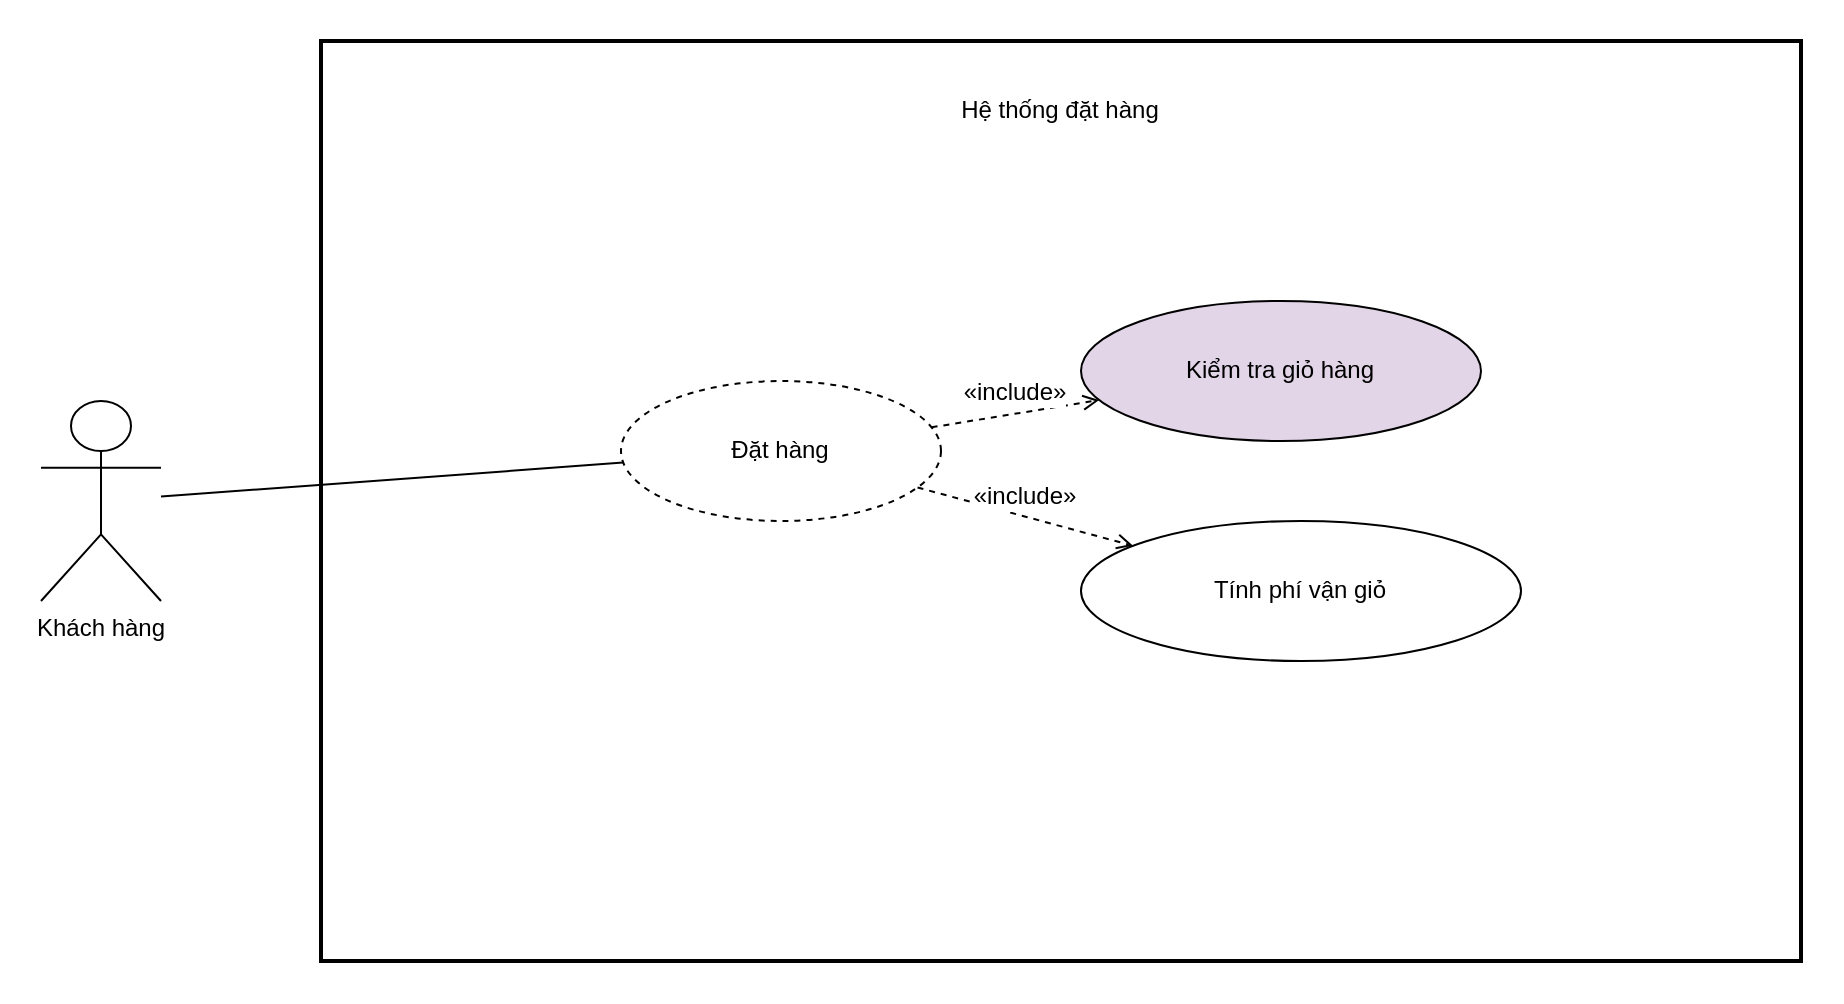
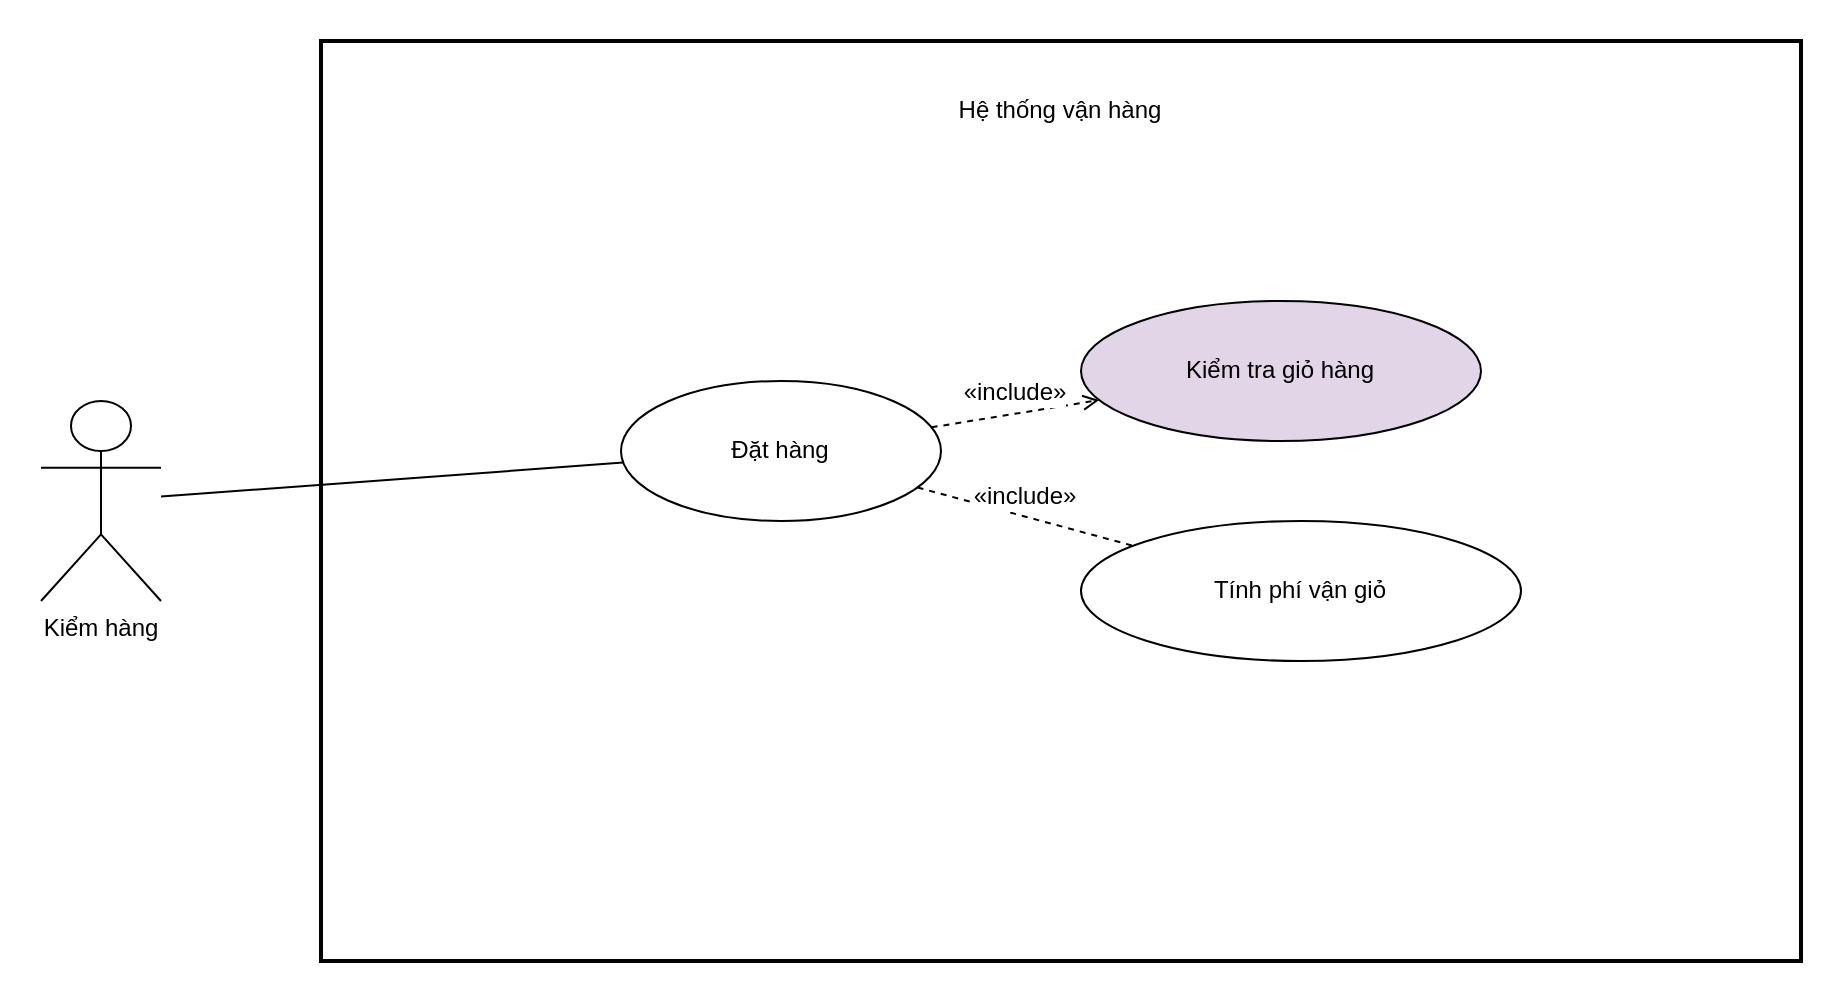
node "Hệ thống đặt hàng": label "Hệ thống đặt hàng" -> "Hệ thống vận hàng"
node "Đặt hàng": style dashed -> solid
edge "Đặt hàng" -> "Tính phí vận giỏ": arrowhead open -> none
node "Khách hàng": label "Khách hàng" -> "Kiểm hàng"
